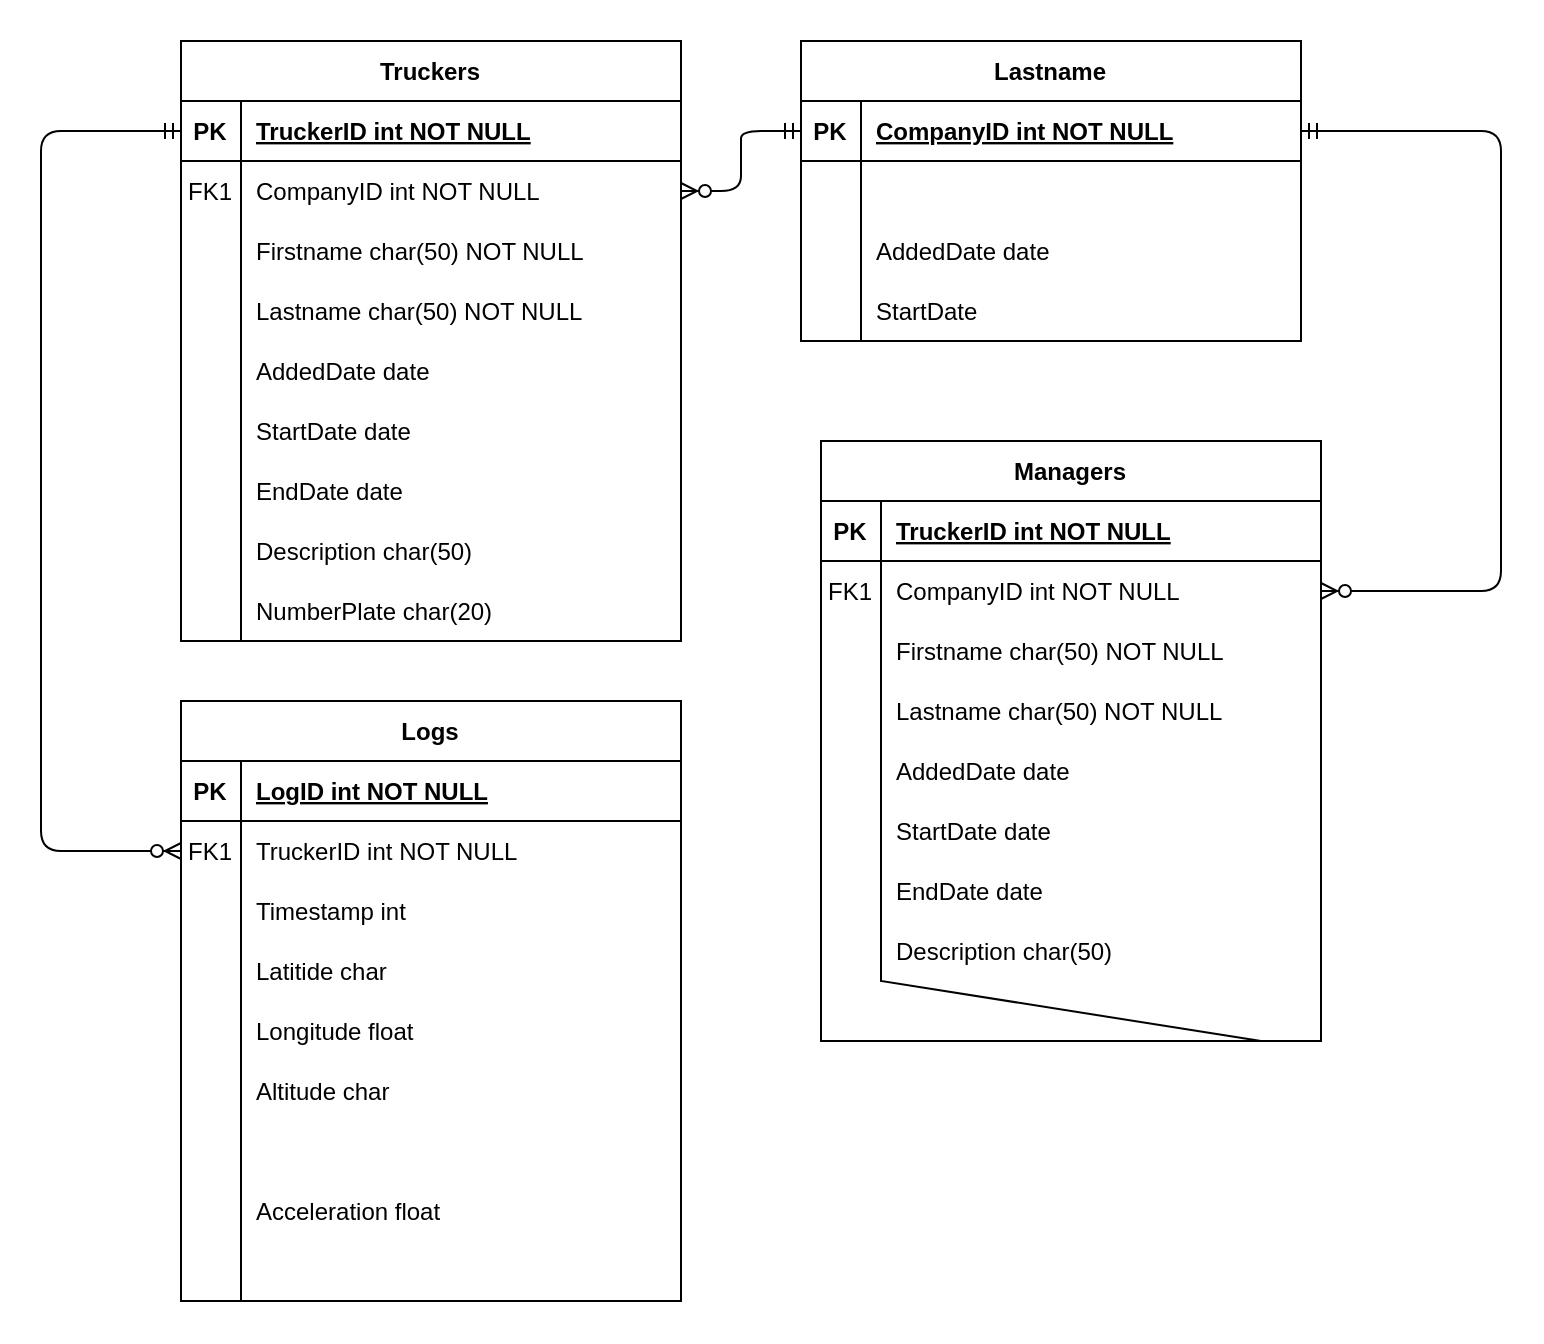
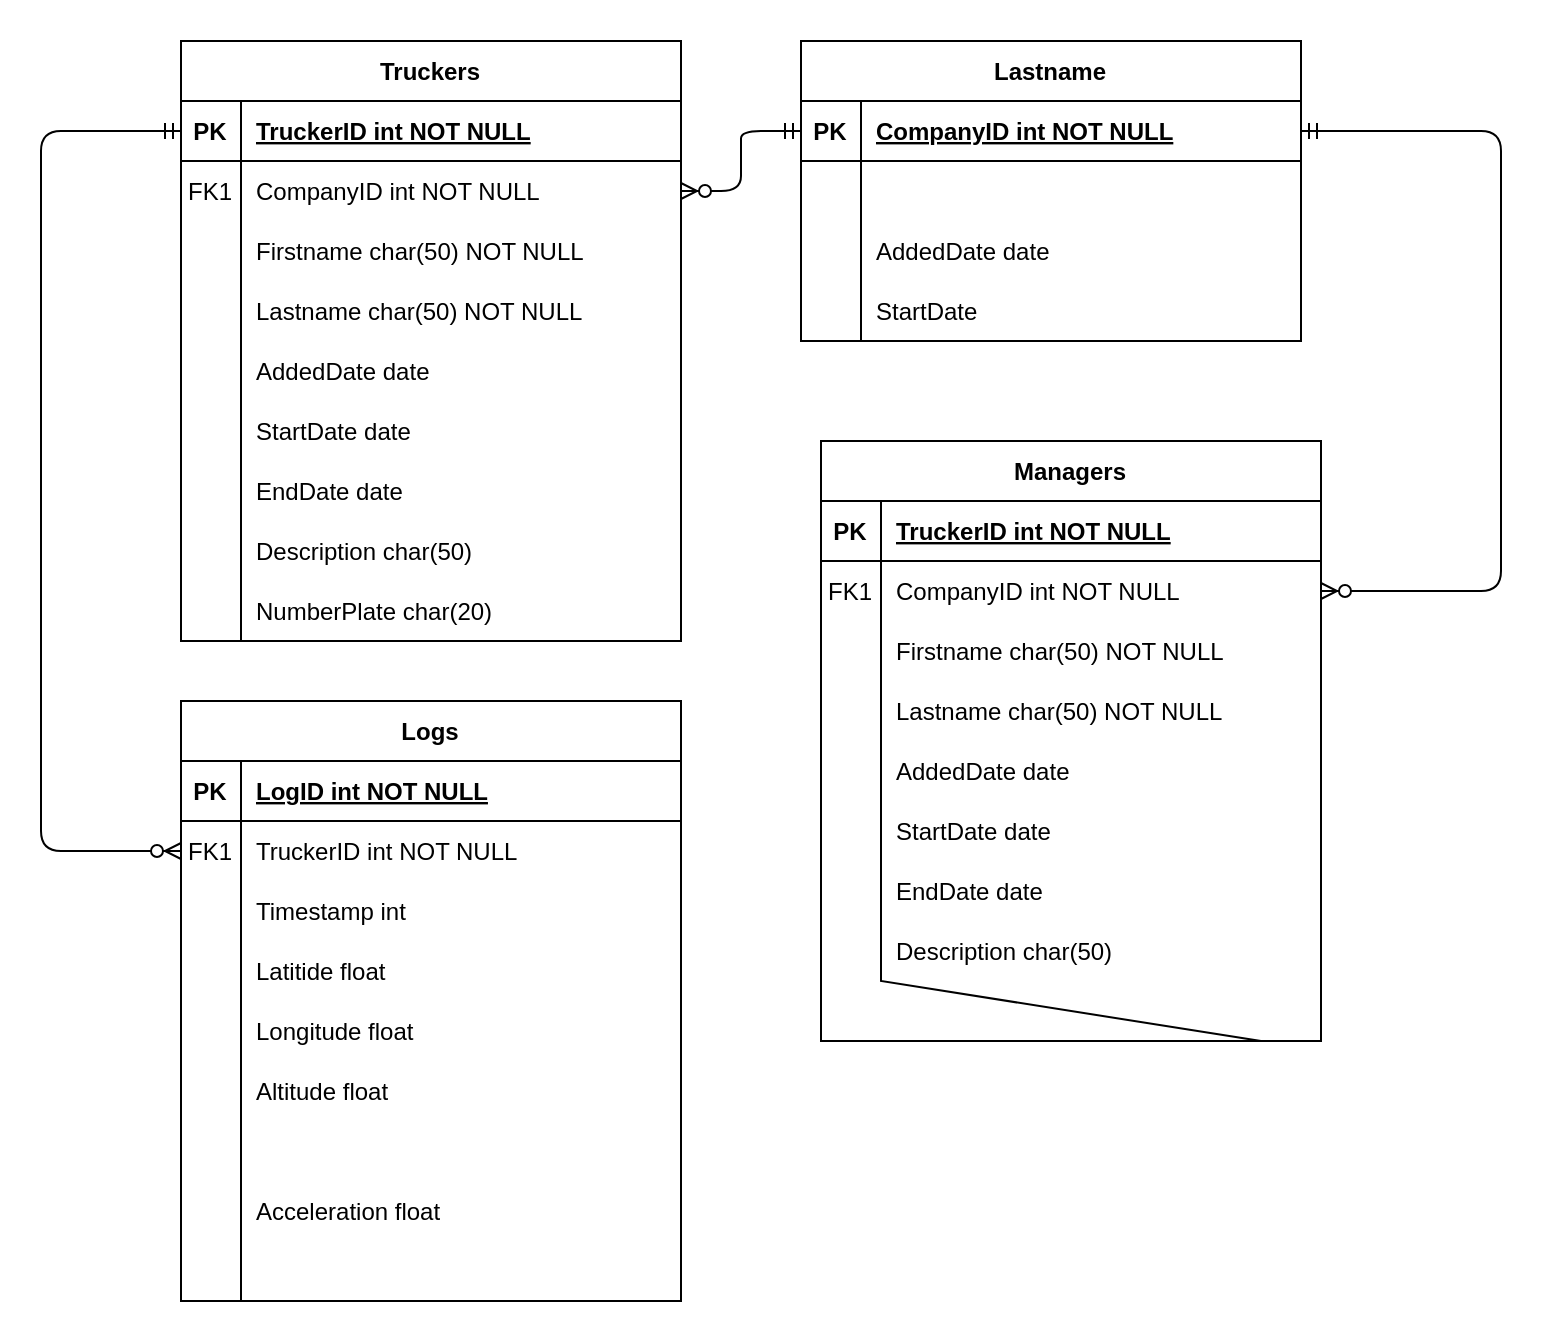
node "Latitide char": label "Latitide char" -> "Latitide float"
node "Altitude char": label "Altitude char" -> "Altitude float"
